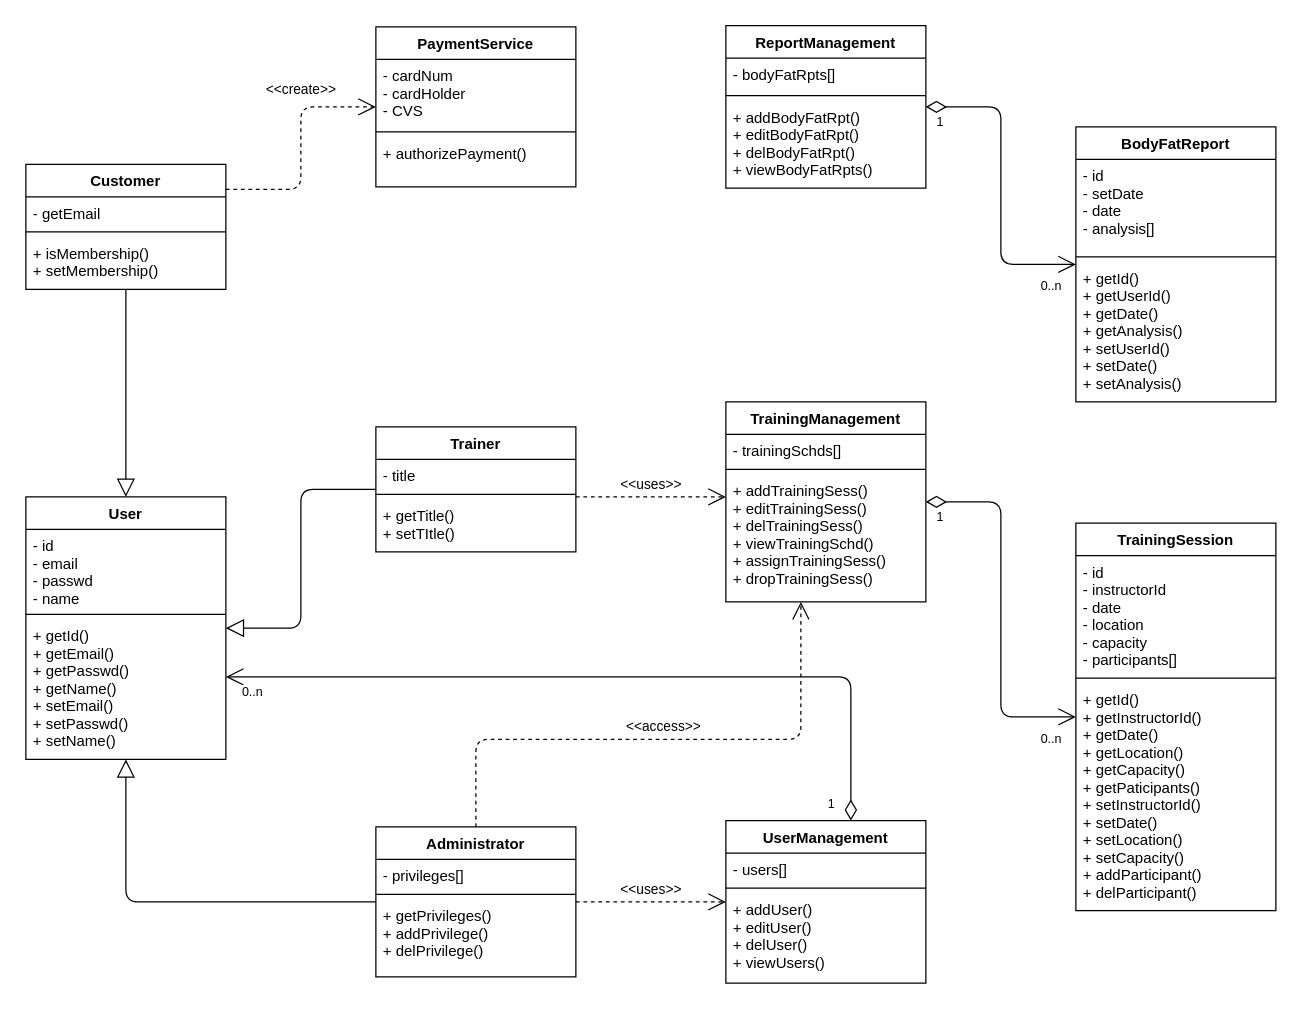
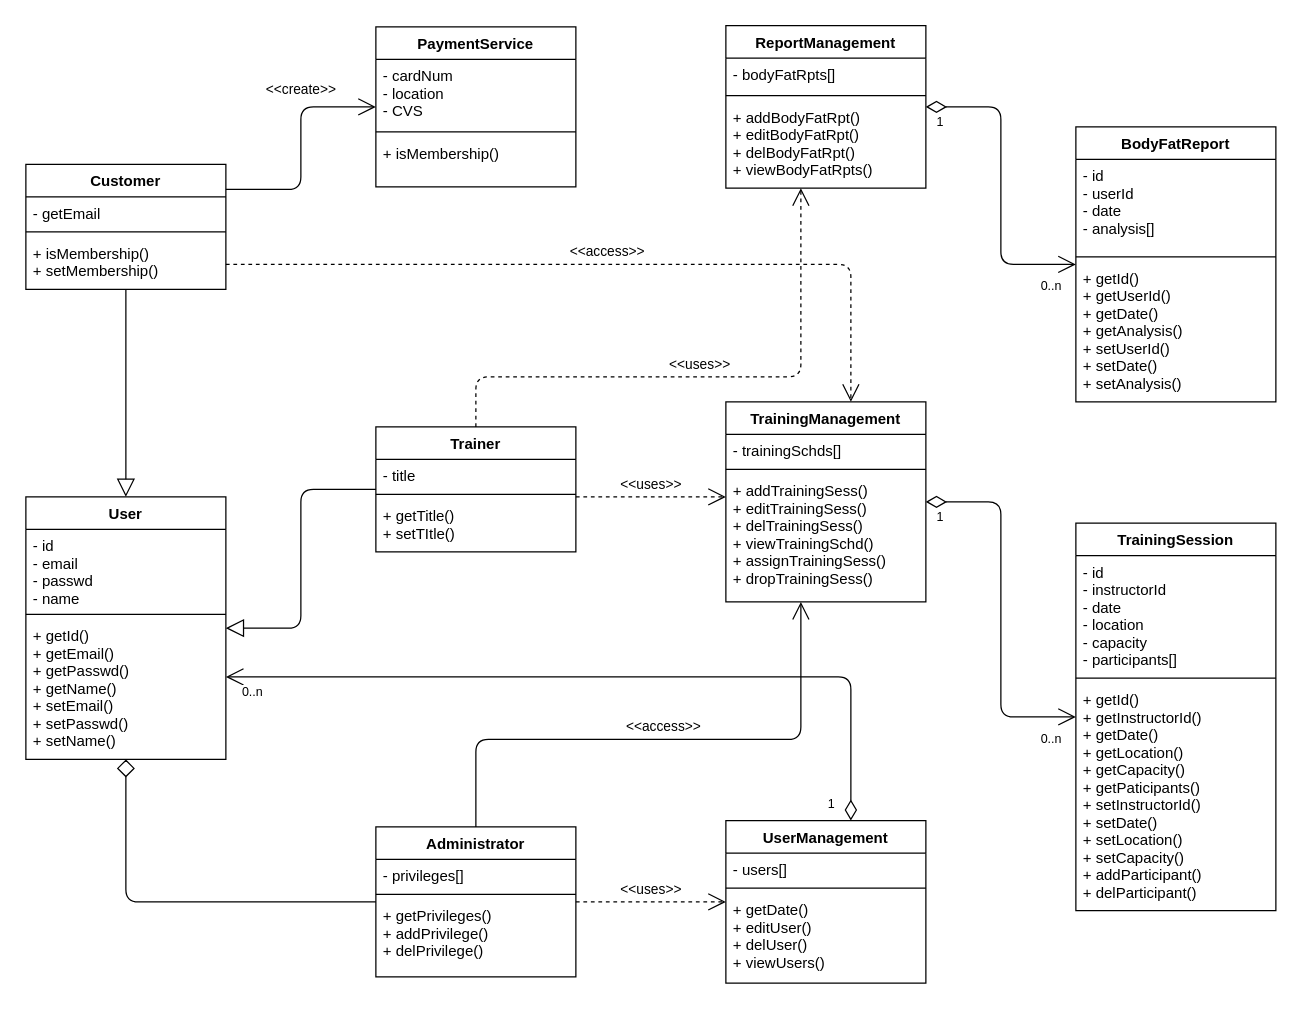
node "- cardNum - cardHolder - CVS": label "- cardNum - cardHolder - CVS" -> "- cardNum - location - CVS"
edge "Customer" -> "PaymentService": style dashed -> solid
node "+ authorizePayment()": label "+ authorizePayment()" -> "+ isMembership()"
node "- id - setDate - date - analysis[]": label "- id - setDate - date - analysis[]" -> "- id - userId - date - analysis[]"
edge "Customer" -> "TrainingManagement": added, label "<<access>>"
edge "Trainer" -> "ReportManagement": added, label "<<uses>>"
edge "Administrator" -> "TrainingManagement": style dashed -> solid
edge "Administrator" -> "User": arrowhead block -> diamond
node "+ addUser() + editUser() + delUser() + viewUsers()": label "+ addUser() + editUser() + delUser() + viewUsers()" -> "+ getDate() + editUser() + delUser() + viewUsers()"
